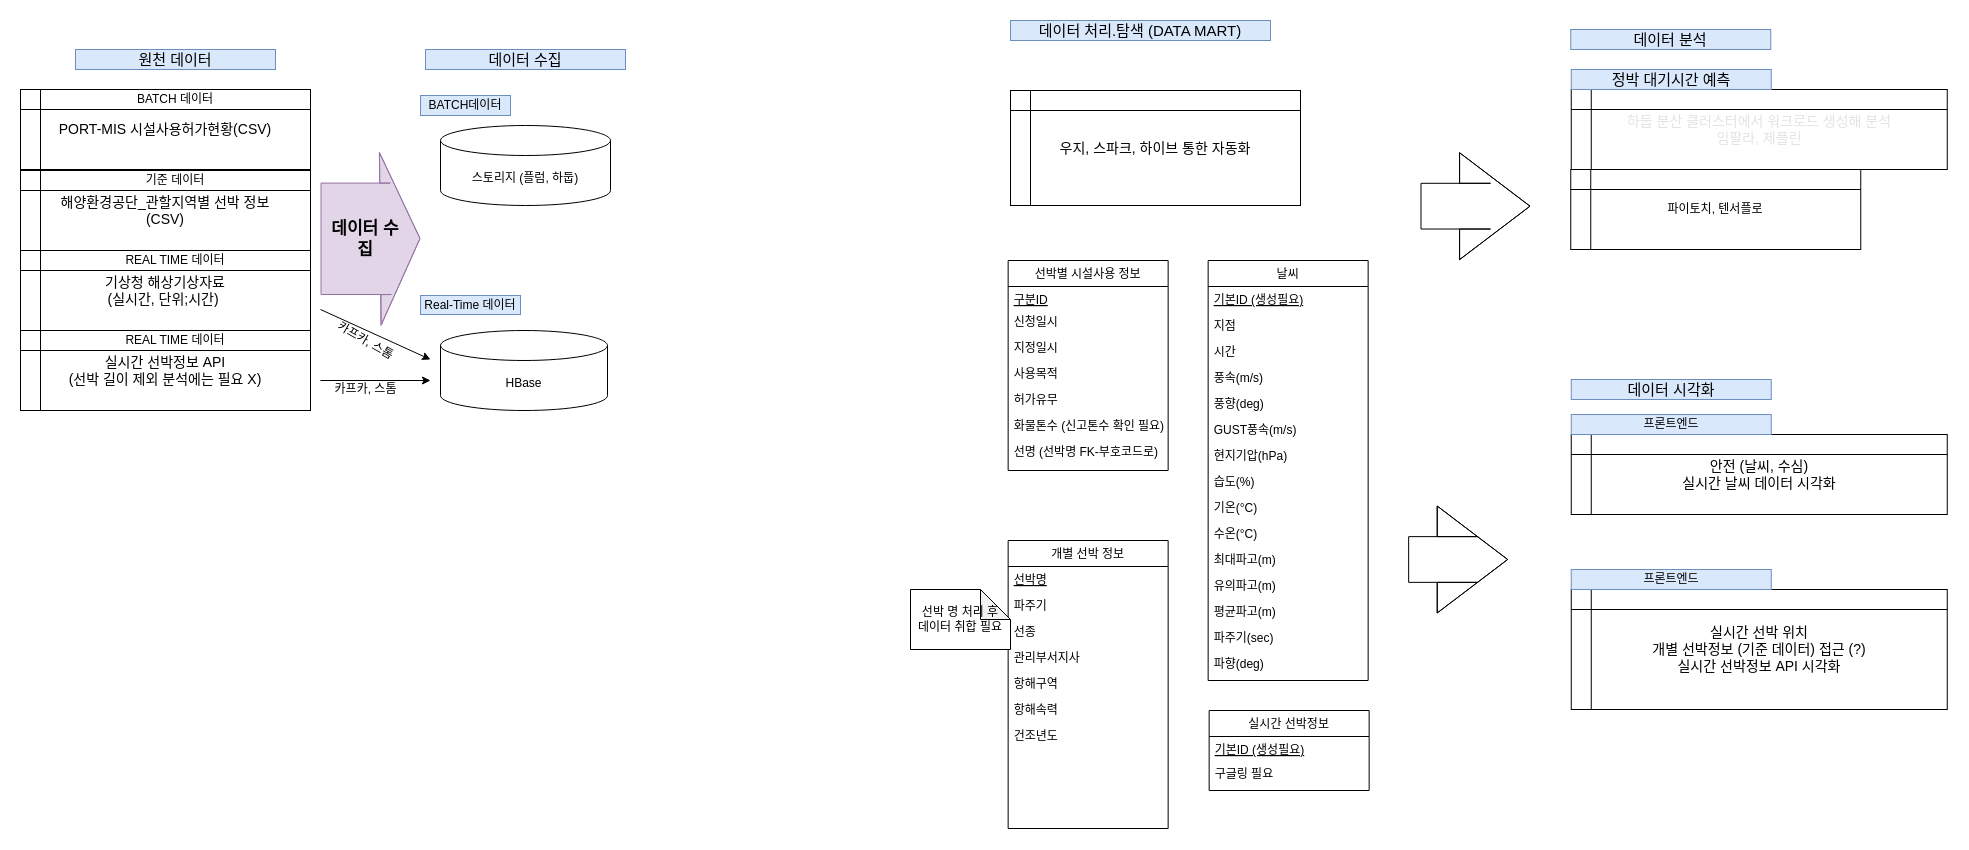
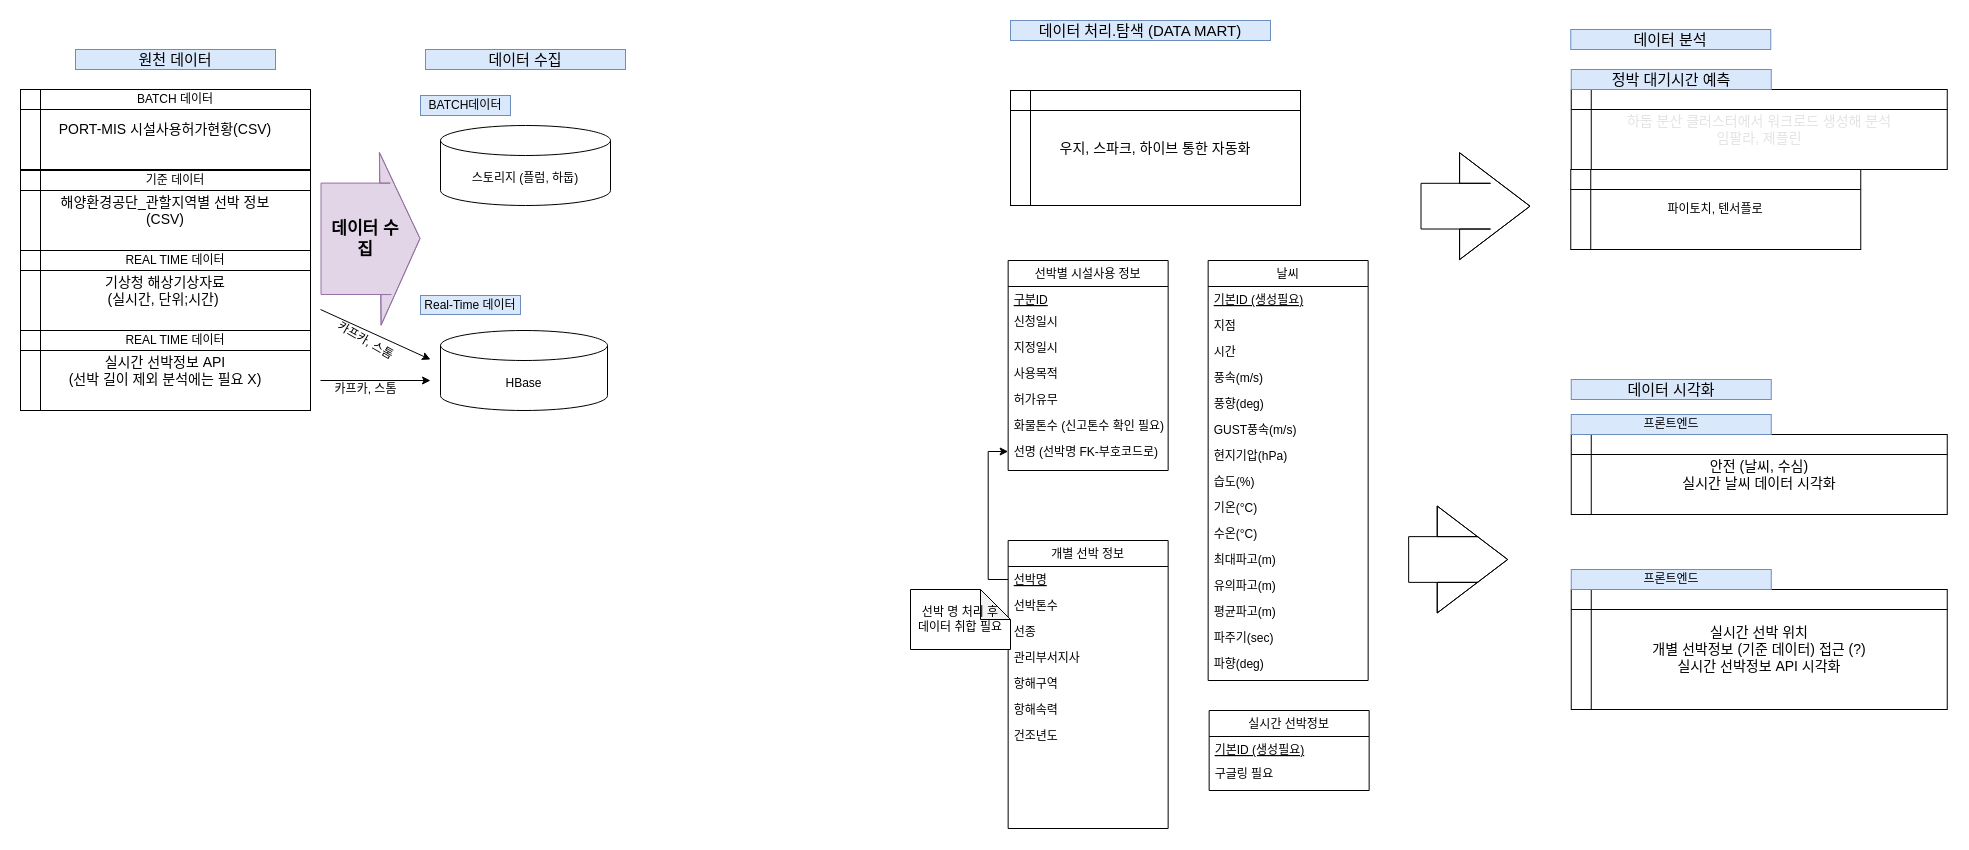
edge "선박명" -> "선명 (선박명 FK-부호코드로)": added
node "파주기": label "파주기" -> "선박톤수"
